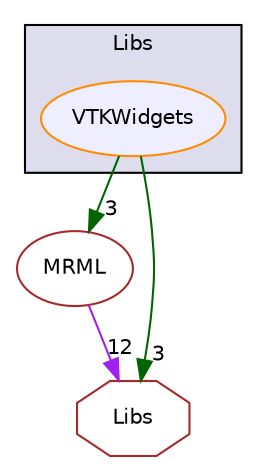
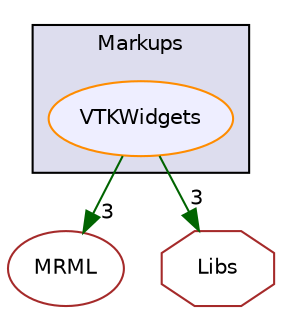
cluster "Libs": label "Libs" -> "Markups"
edge "MRML" -> "Libs": removed
